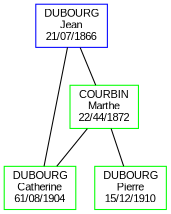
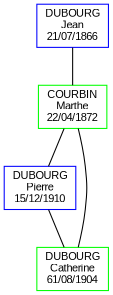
edge "DUBOURG Jean 21/07/1866" -- "DUBOURG Catherine 61/08/1904": now "DUBOURG Pierre 15/12/1910" -- "DUBOURG Catherine 61/08/1904"
node "COURBIN Marthe 22/44/1872": label "COURBIN Marthe 22/44/1872" -> "COURBIN Marthe 22/04/1872"
node "DUBOURG Pierre 15/12/1910": color green -> blue
